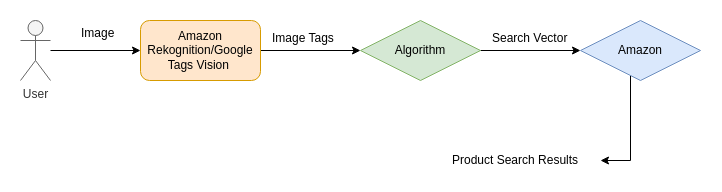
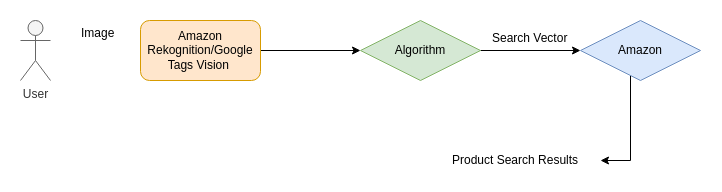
node "Image Tags": removed
edge "User" -> "Amazon Rekognition/Google Tags Vision": removed
